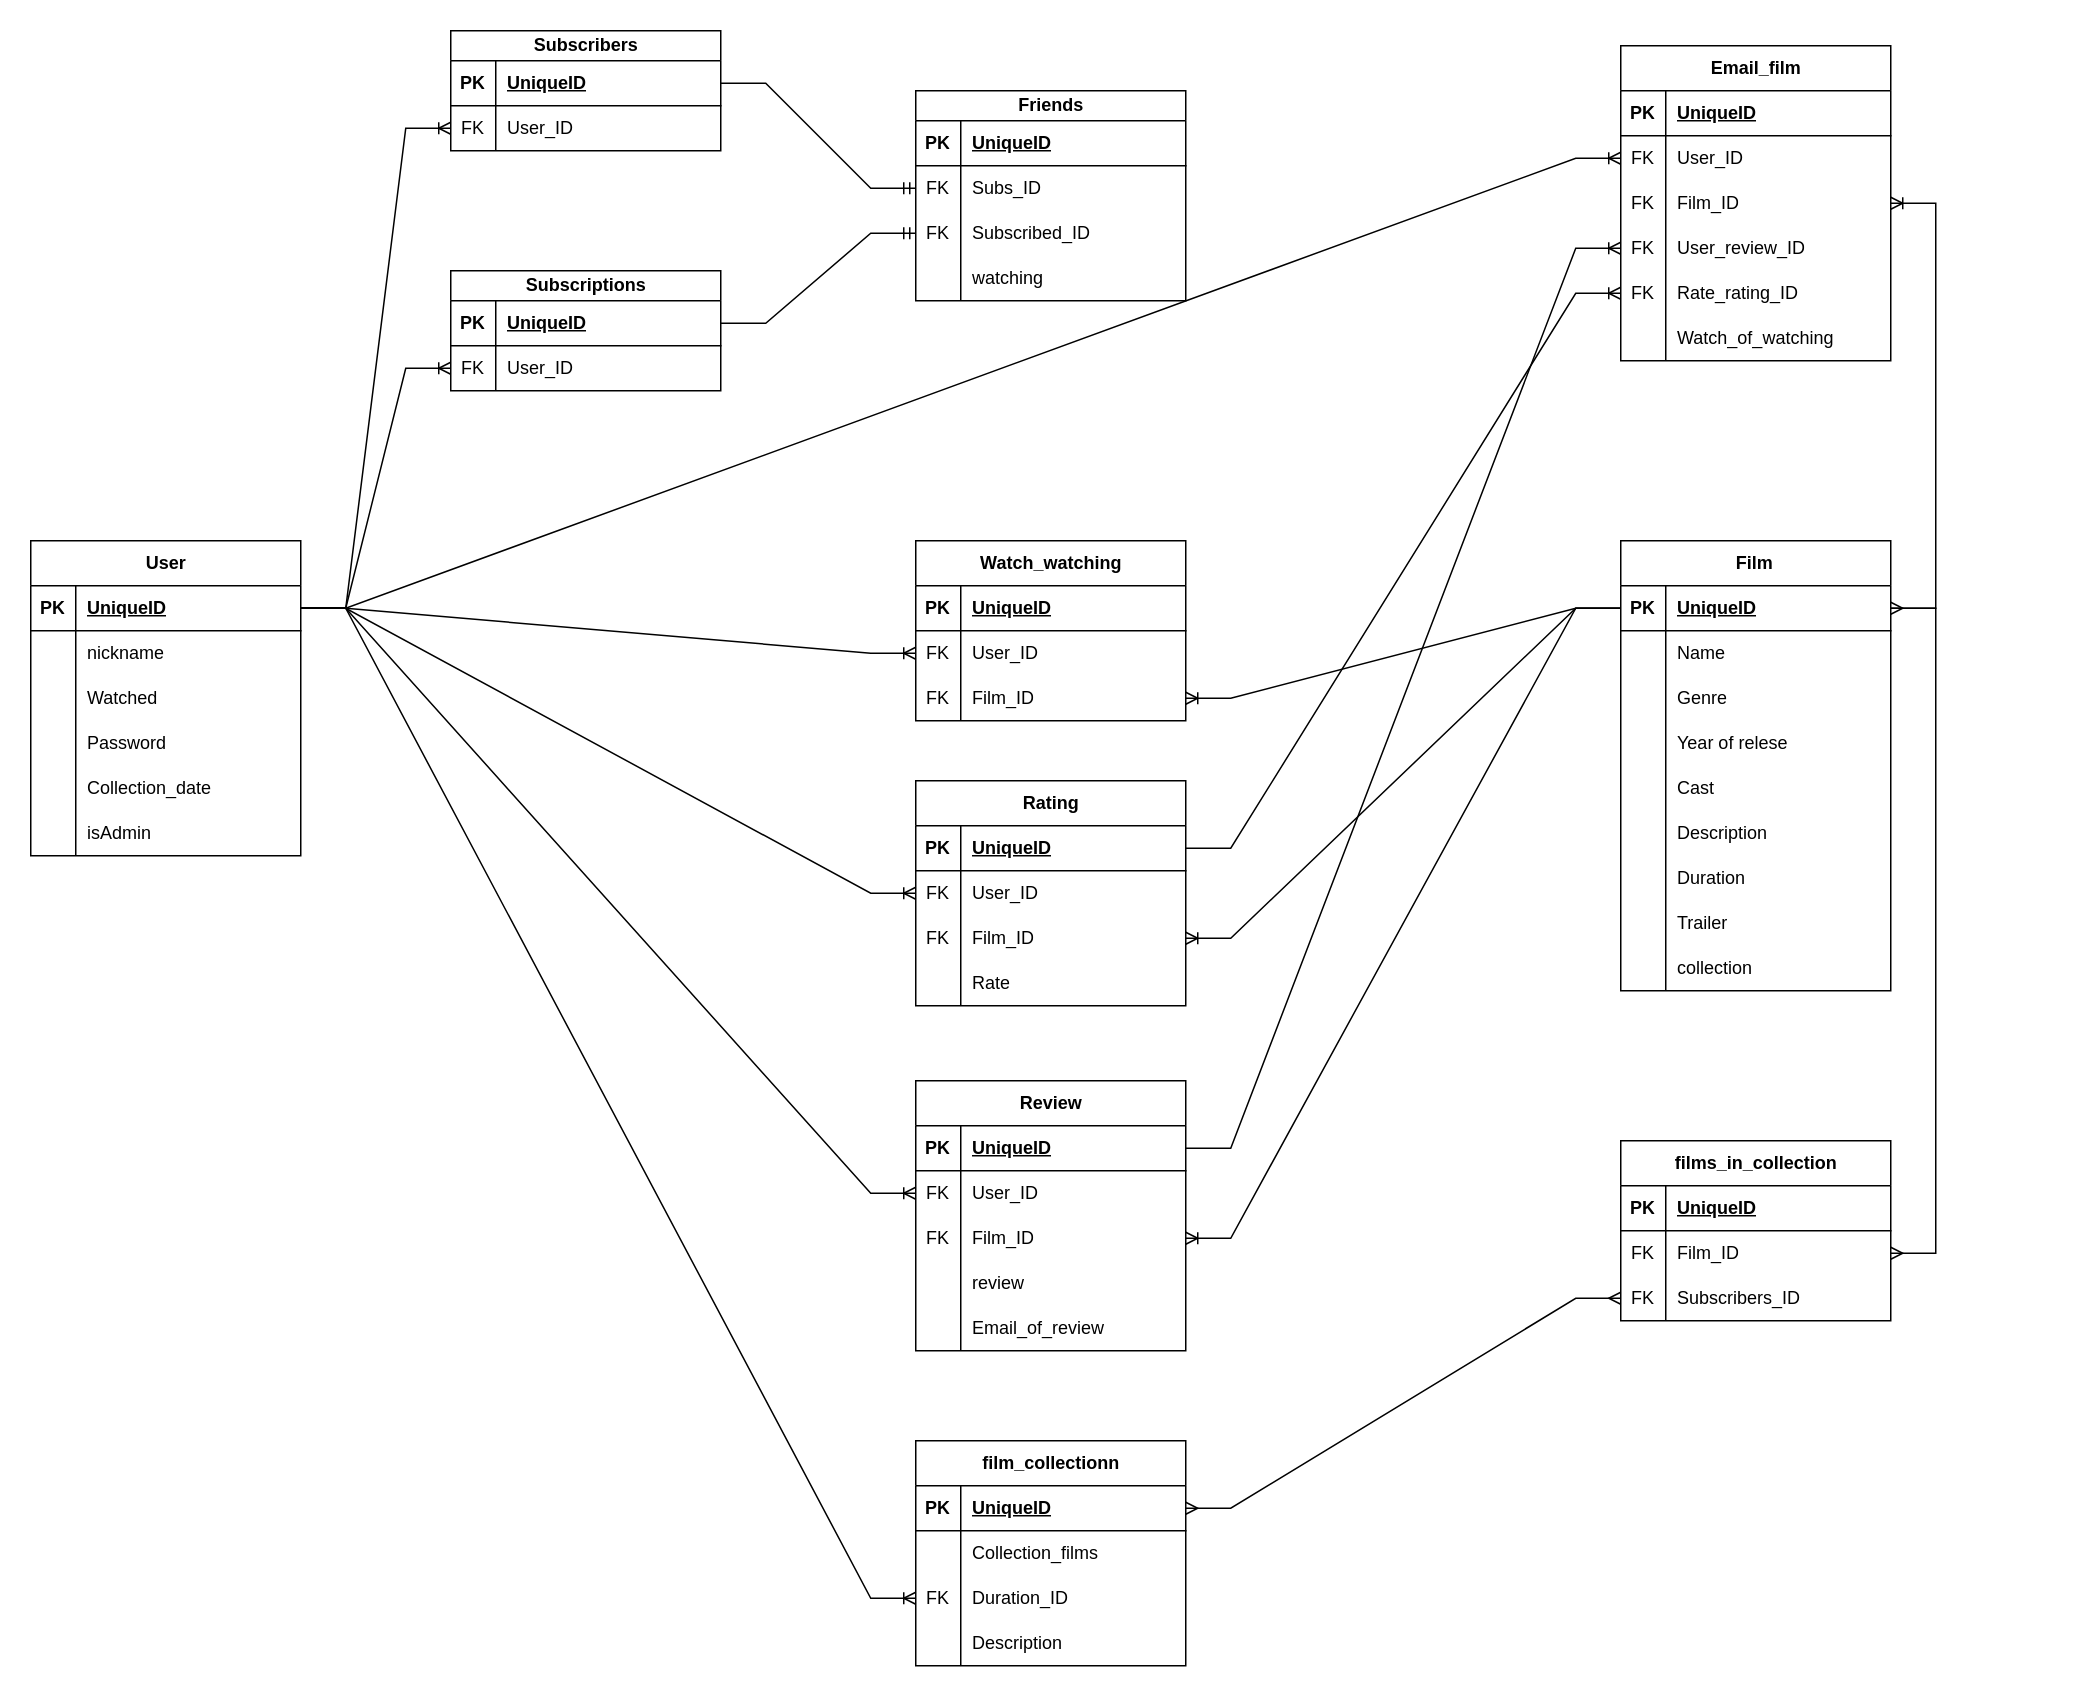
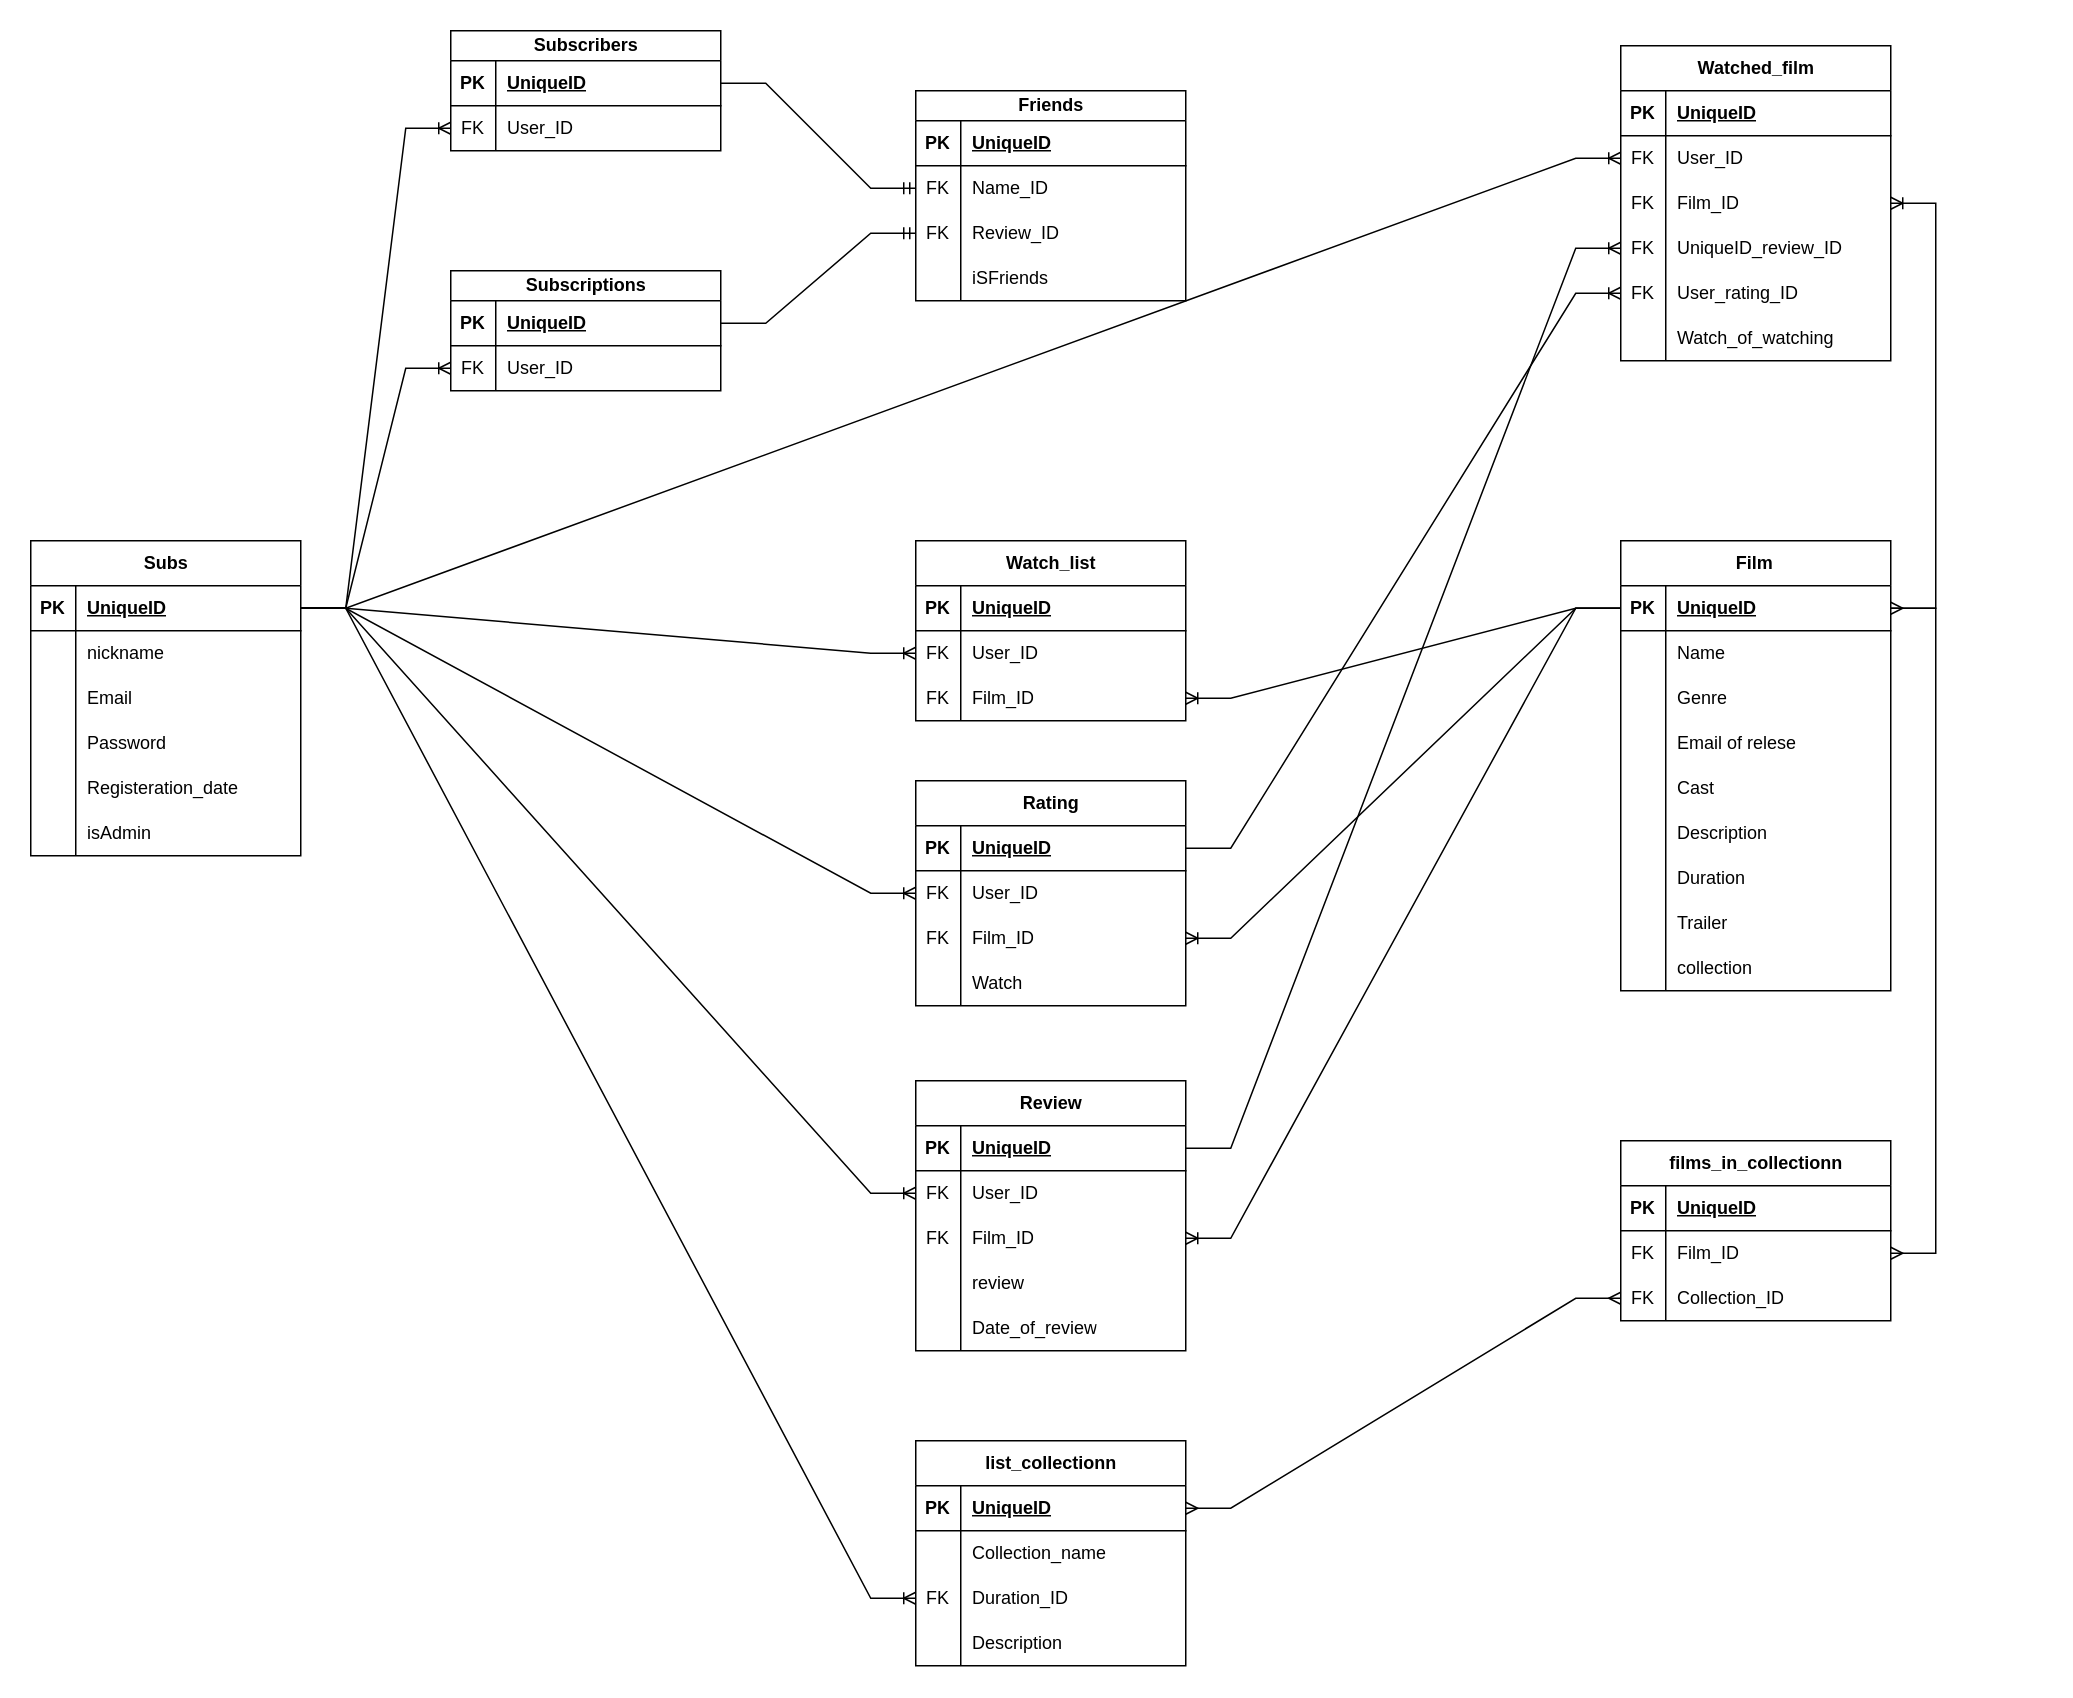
node "Email_film": label "Email_film" -> "Watched_film"
node "Subs_ID": label "Subs_ID" -> "Name_ID"
node "Subscribed_ID": label "Subscribed_ID" -> "Review_ID"
node "User_review_ID": label "User_review_ID" -> "UniqueID_review_ID"
node "watching": label "watching" -> "iSFriends"
node "Rate_rating_ID": label "Rate_rating_ID" -> "User_rating_ID"
node "User": label "User" -> "Subs"
node "Watch_watching": label "Watch_watching" -> "Watch_list"
node "Watched": label "Watched" -> "Email"
node "Year of relese": label "Year of relese" -> "Email of relese"
node "Collection_date": label "Collection_date" -> "Registeration_date"
node "Rate": label "Rate" -> "Watch"
node "films_in_collection": label "films_in_collection" -> "films_in_collectionn"
node "Subscribers_ID": label "Subscribers_ID" -> "Collection_ID"
node "Email_of_review": label "Email_of_review" -> "Date_of_review"
node "film_collectionn": label "film_collectionn" -> "list_collectionn"
node "Collection_films": label "Collection_films" -> "Collection_name"
